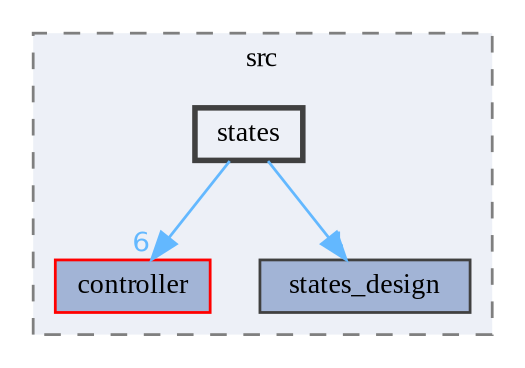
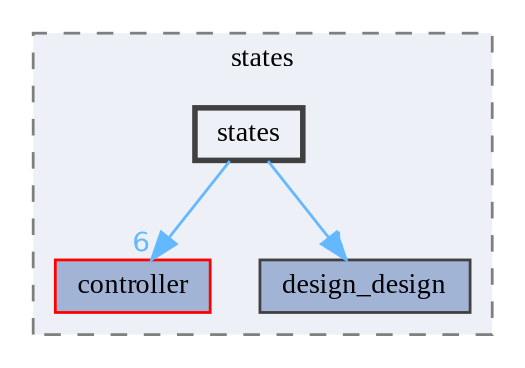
cluster "src": label "src" -> "states"
node "states_design": label "states_design" -> "design_design"
